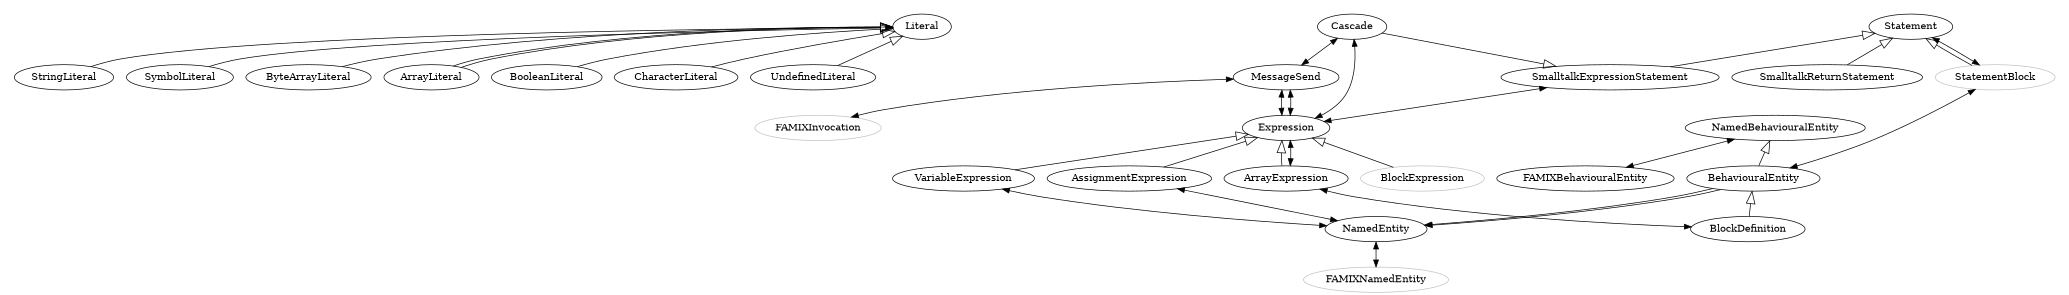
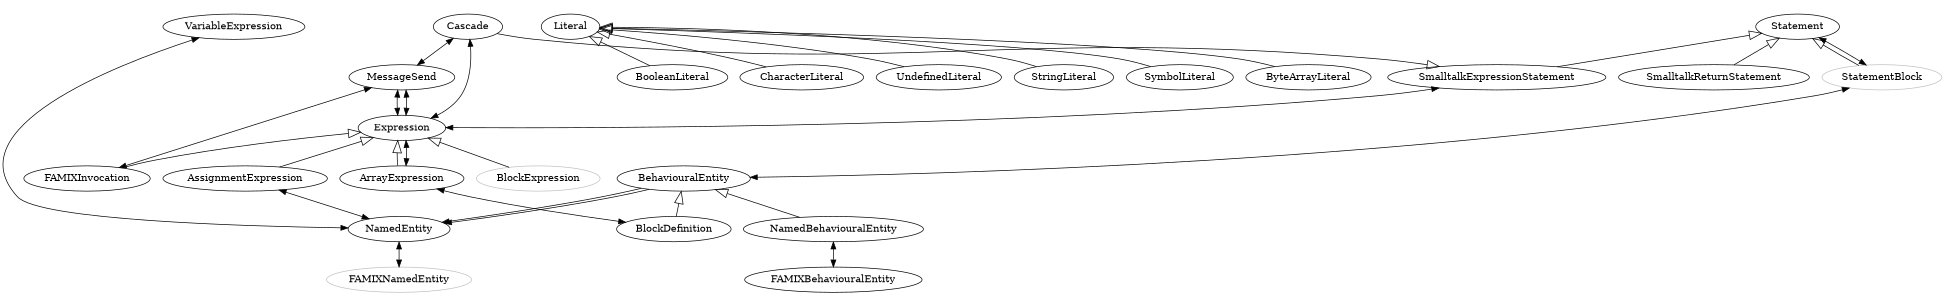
node "ArrayLiteral": removed
node "FAMIXInvocation": color gray -> black
edge "VariableExpression" -> "Expression": now "FAMIXInvocation" -> "Expression"
edge "BehaviouralEntity" -> "NamedBehaviouralEntity": reversed
